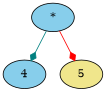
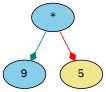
node "4": label "4" -> "9"
